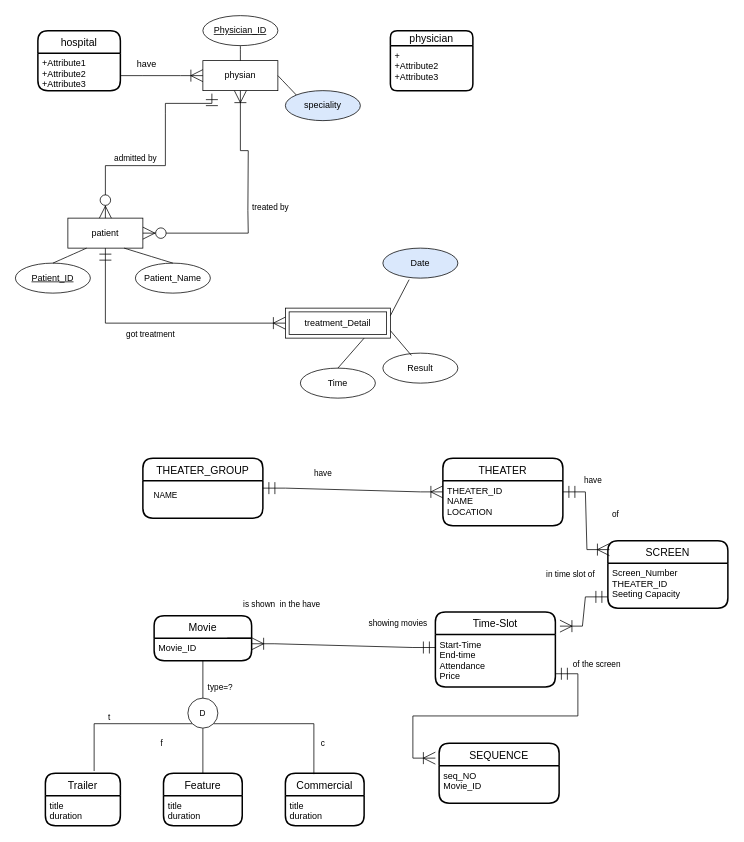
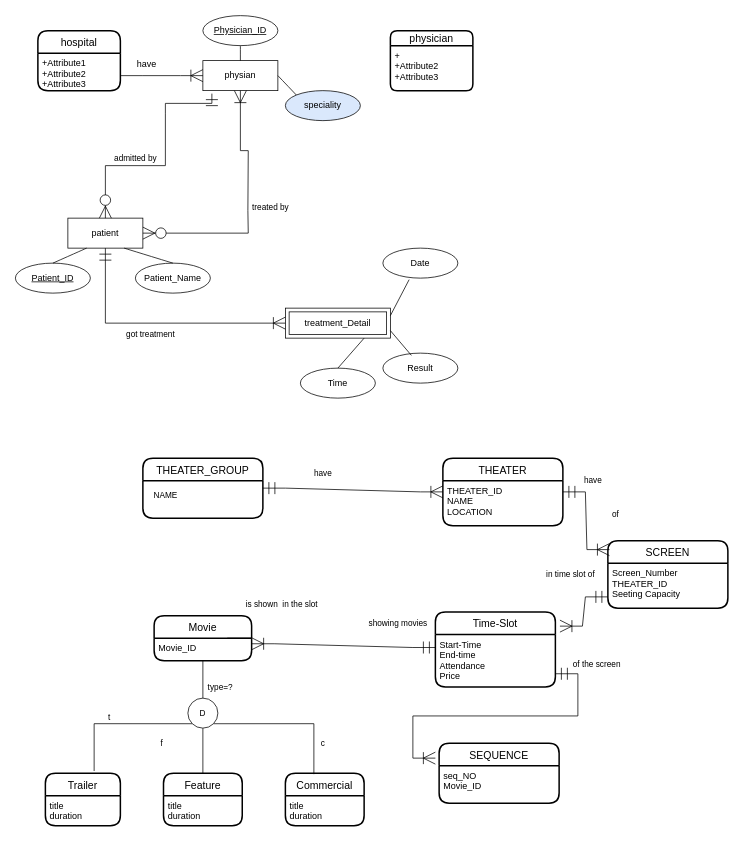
node "Date": fillcolor #dae8fc -> #ffffff
node "is shown in the have": label "is shown in the have" -> "is shown in the slot"
